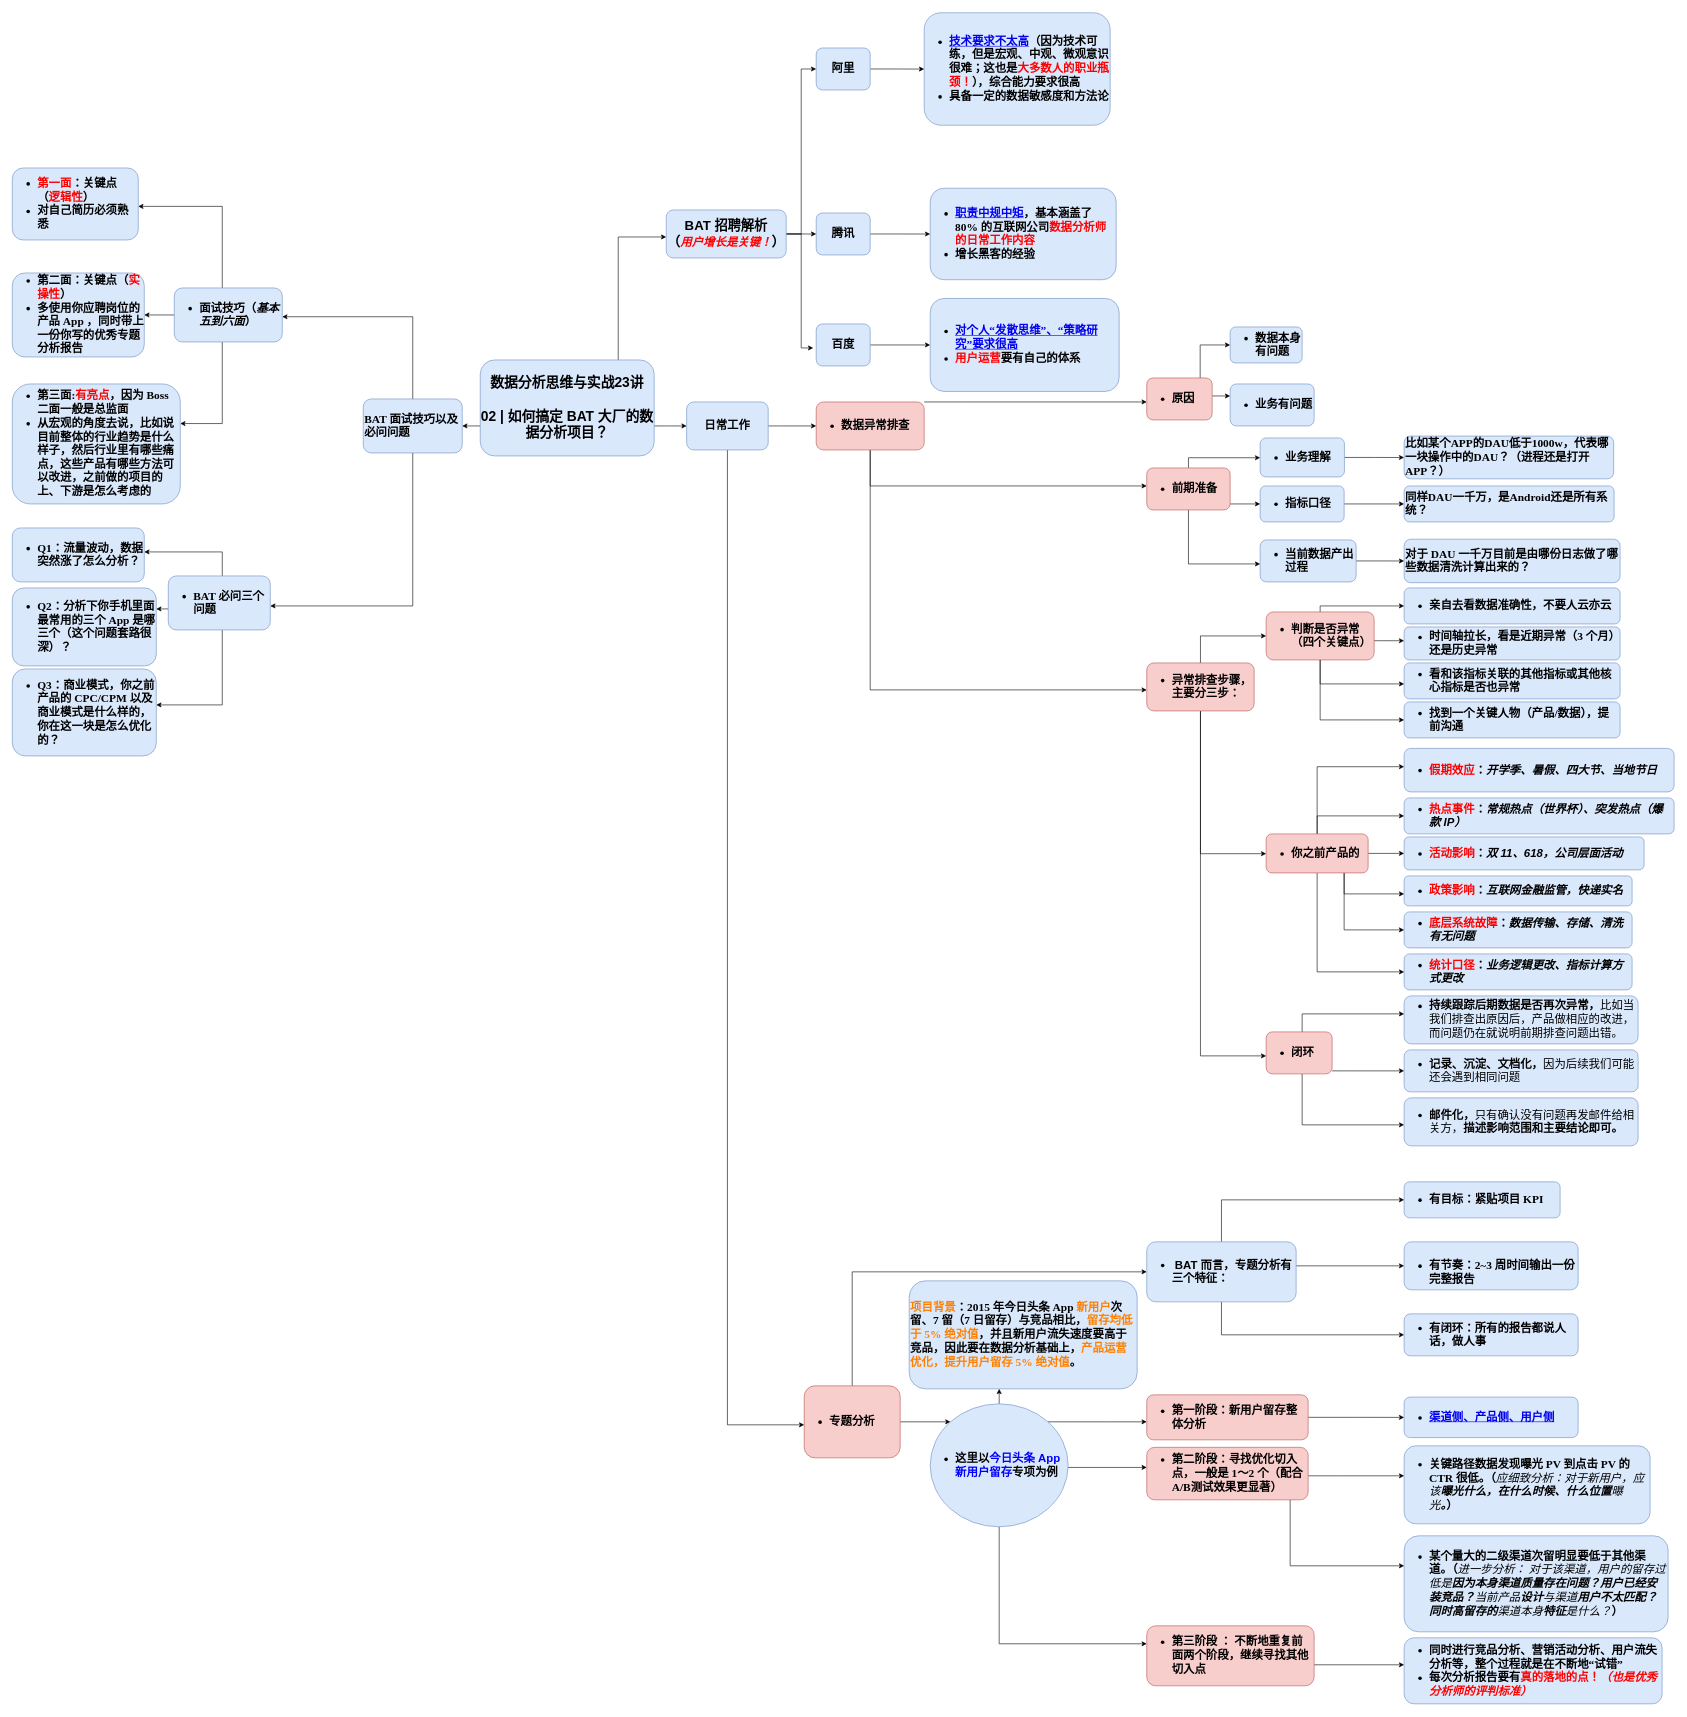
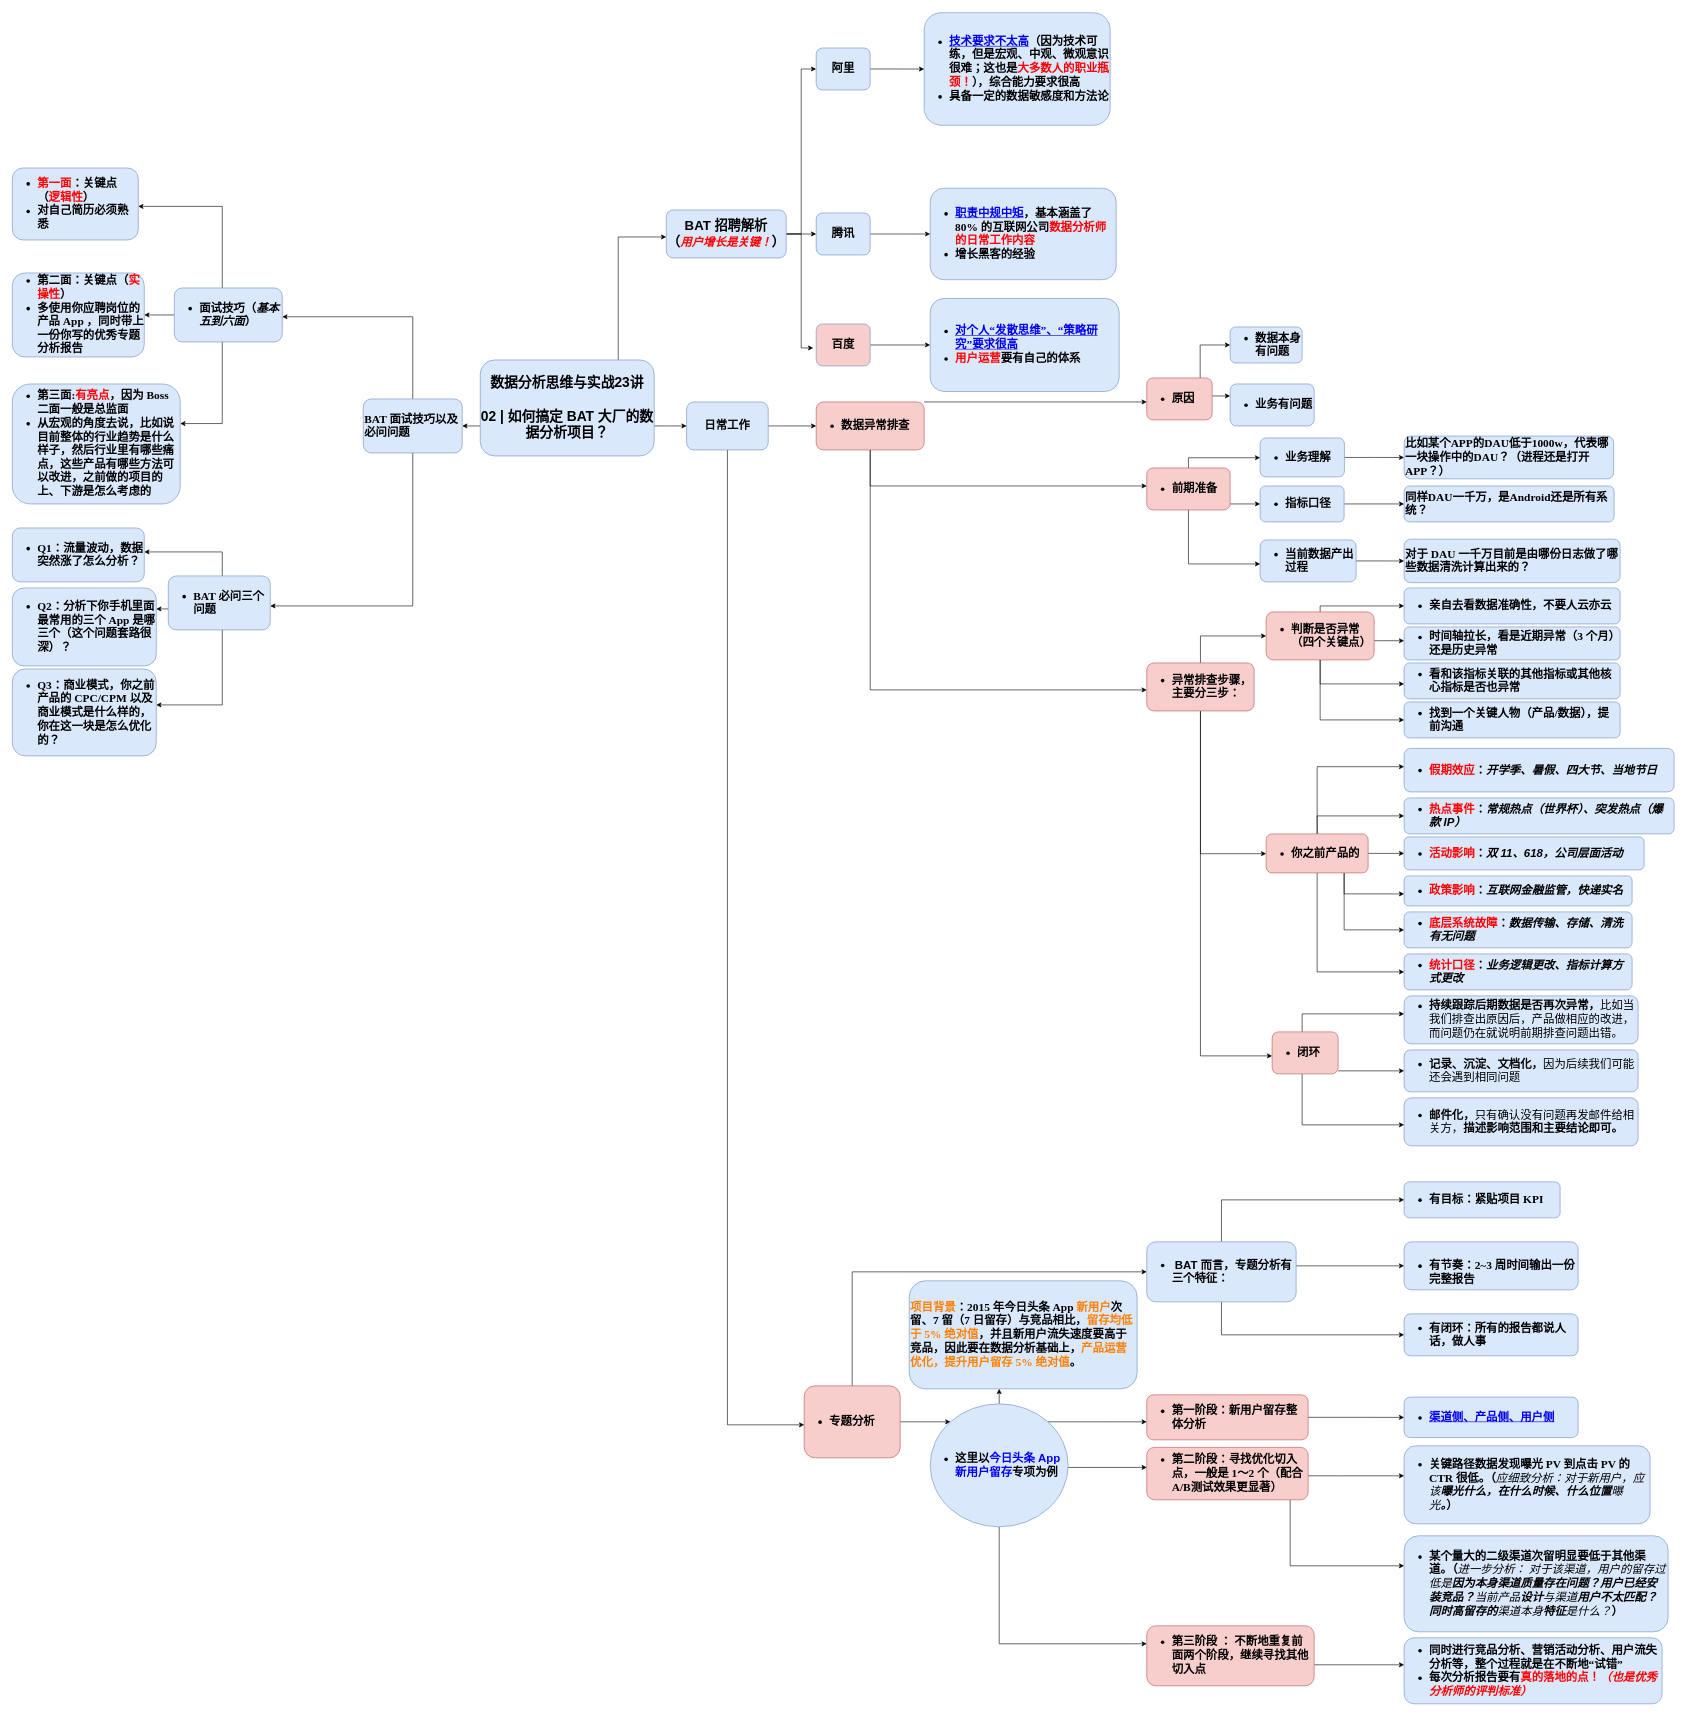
node "百度": fillcolor #dae8fc -> #f8cecc
node "闭环": moved (1299, 1053) -> (1305, 1053)
